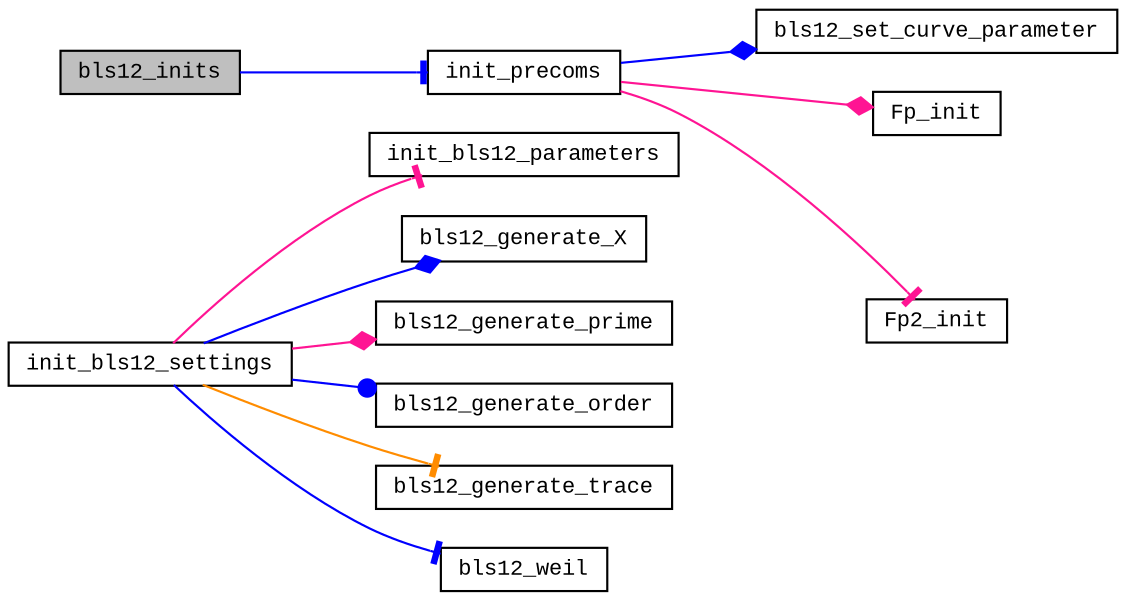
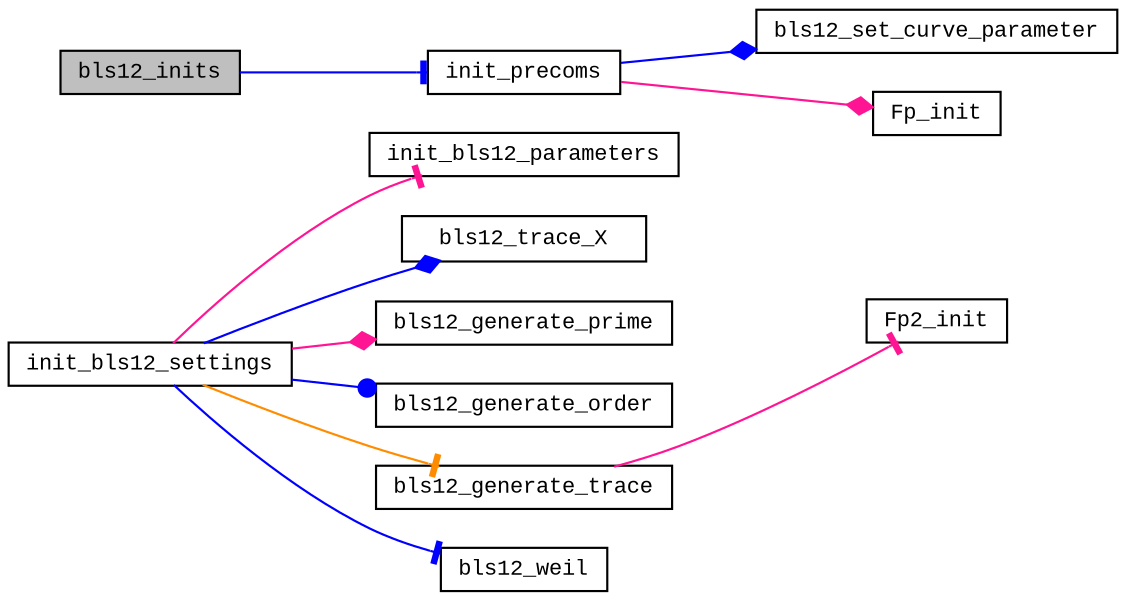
edge "init_precoms" -> "Fp2_init": now "bls12_generate_trace" -> "Fp2_init"
node "bls12_generate_X": label "bls12_generate_X" -> "bls12_trace_X"
